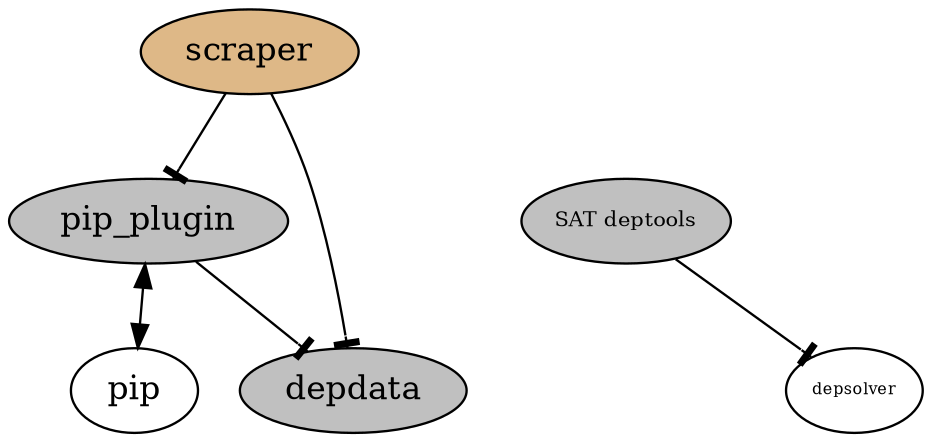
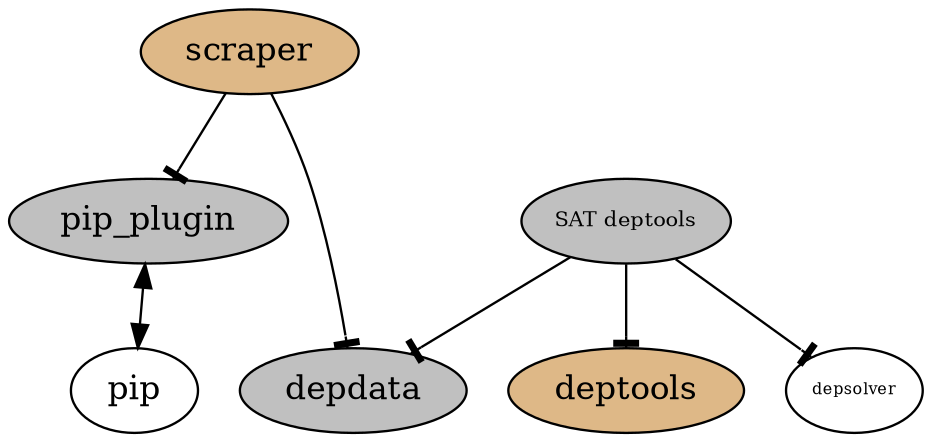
edge "pip_plugin" -> "depdata": now "SAT deptools" -> "depdata"
node "deptools": added
